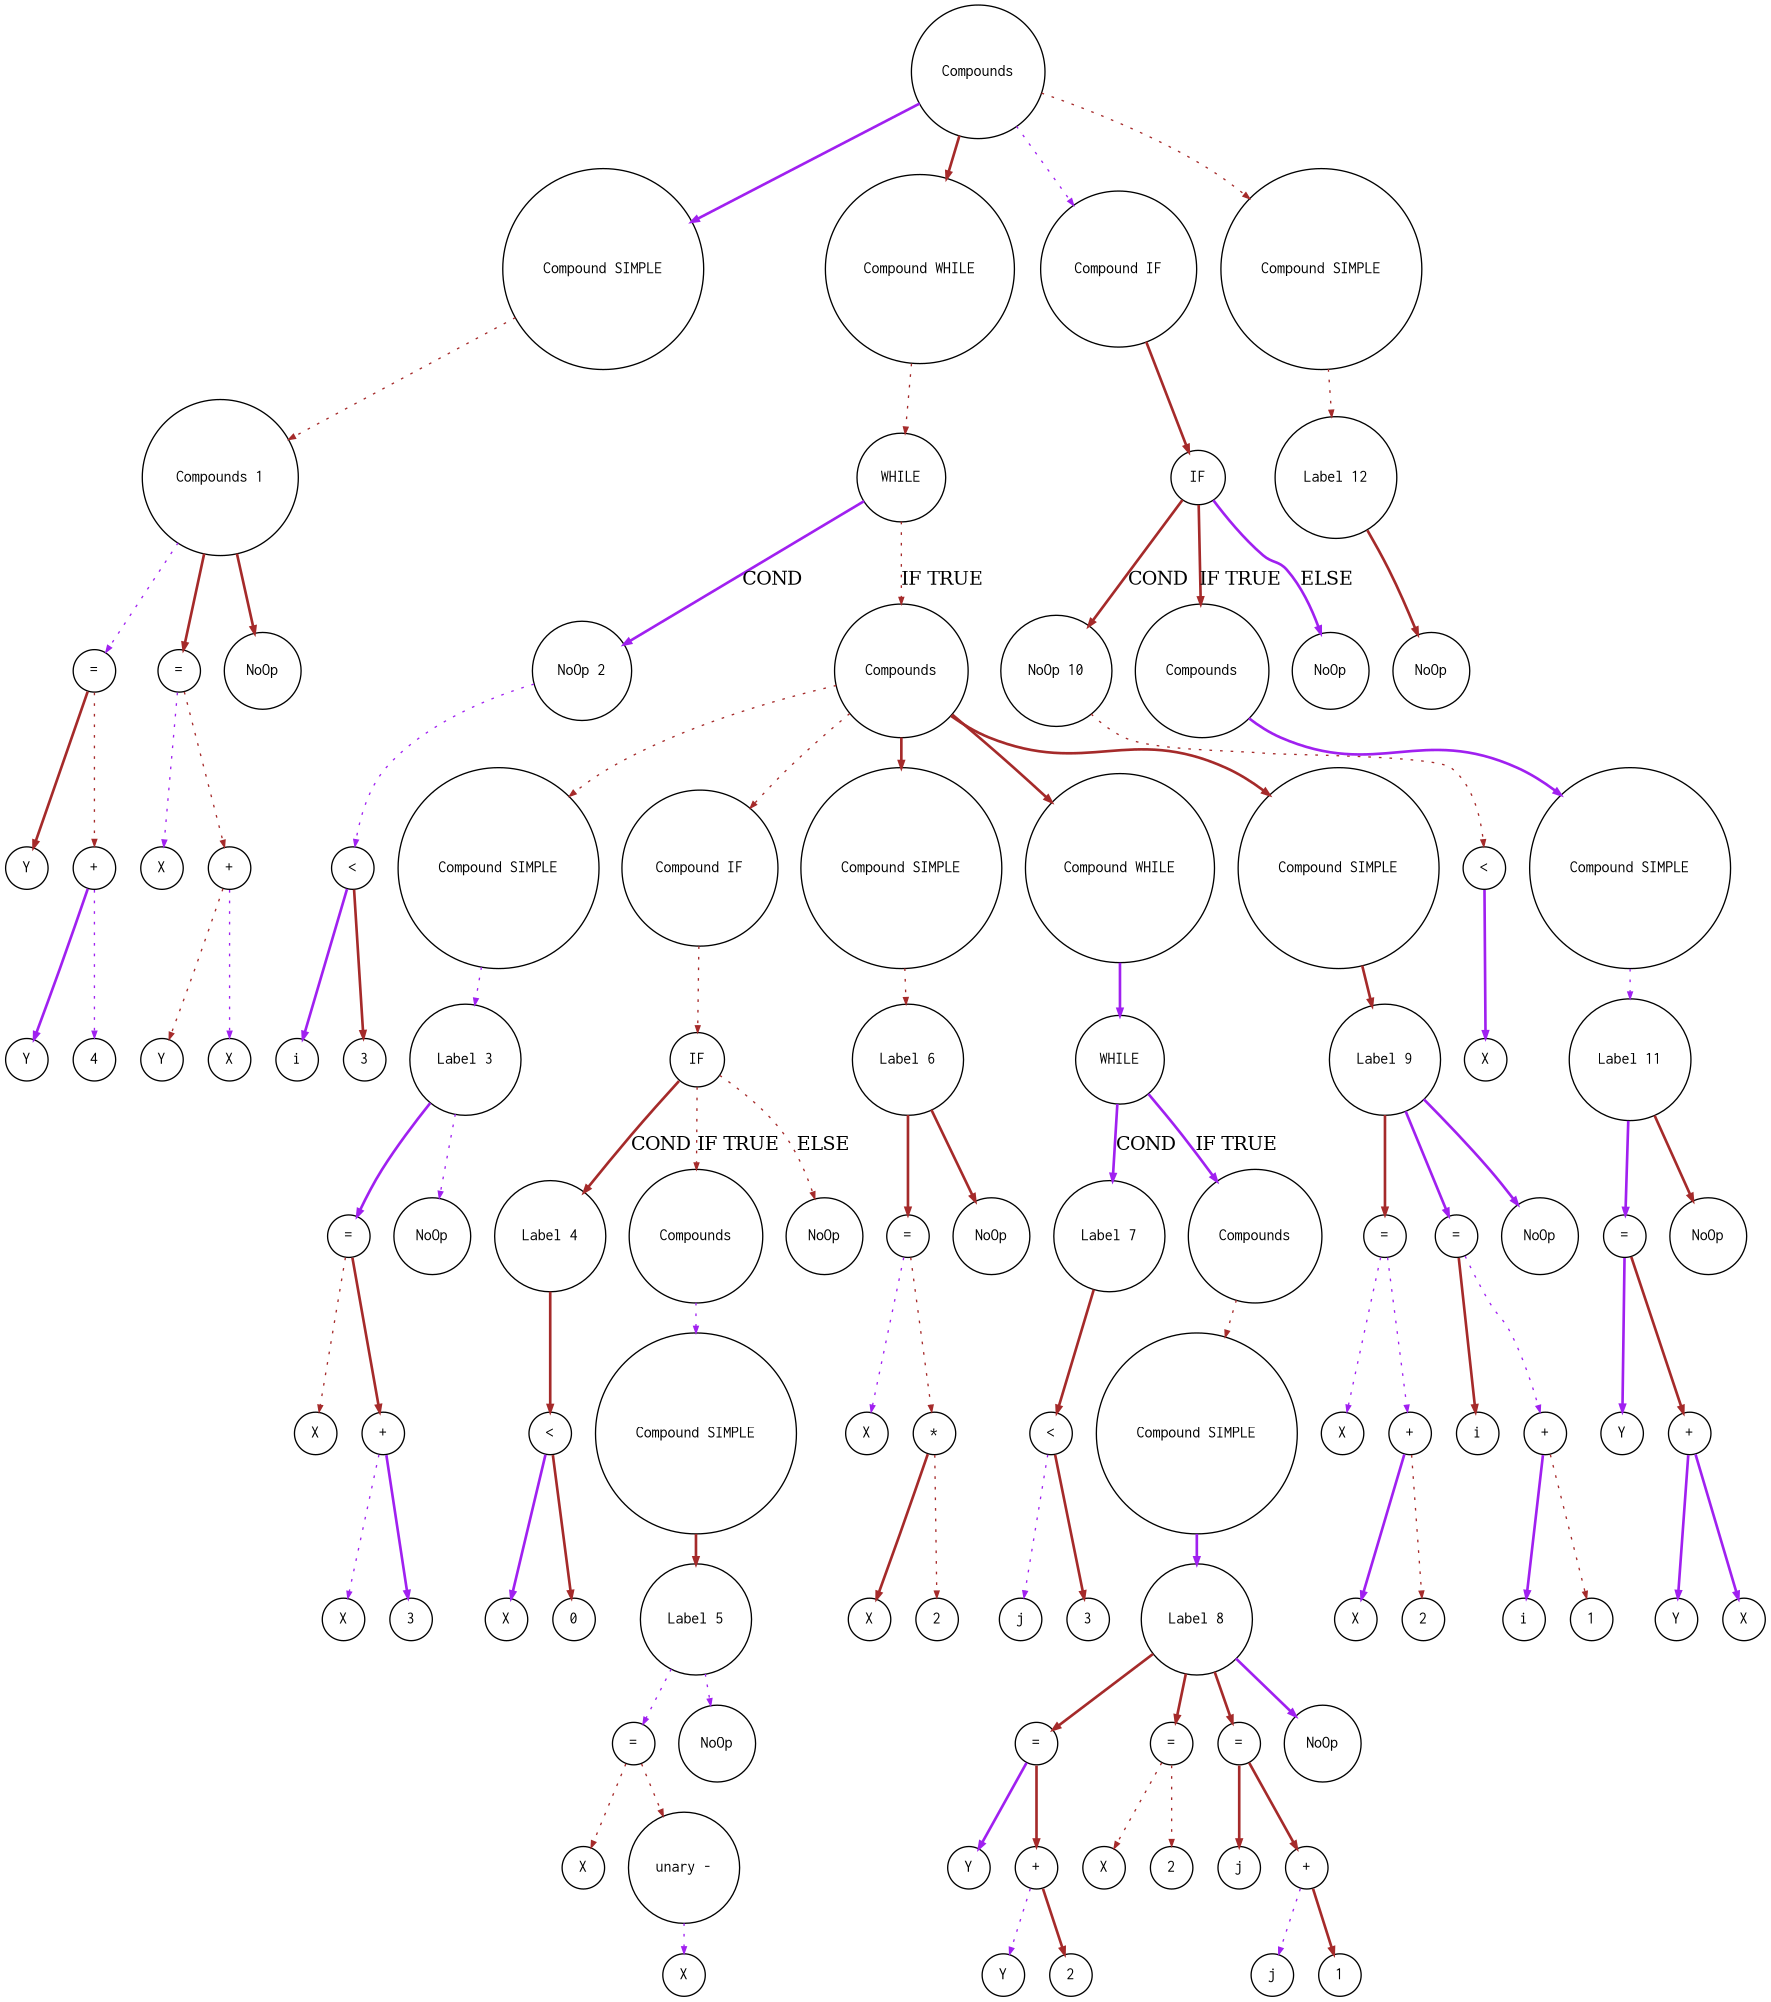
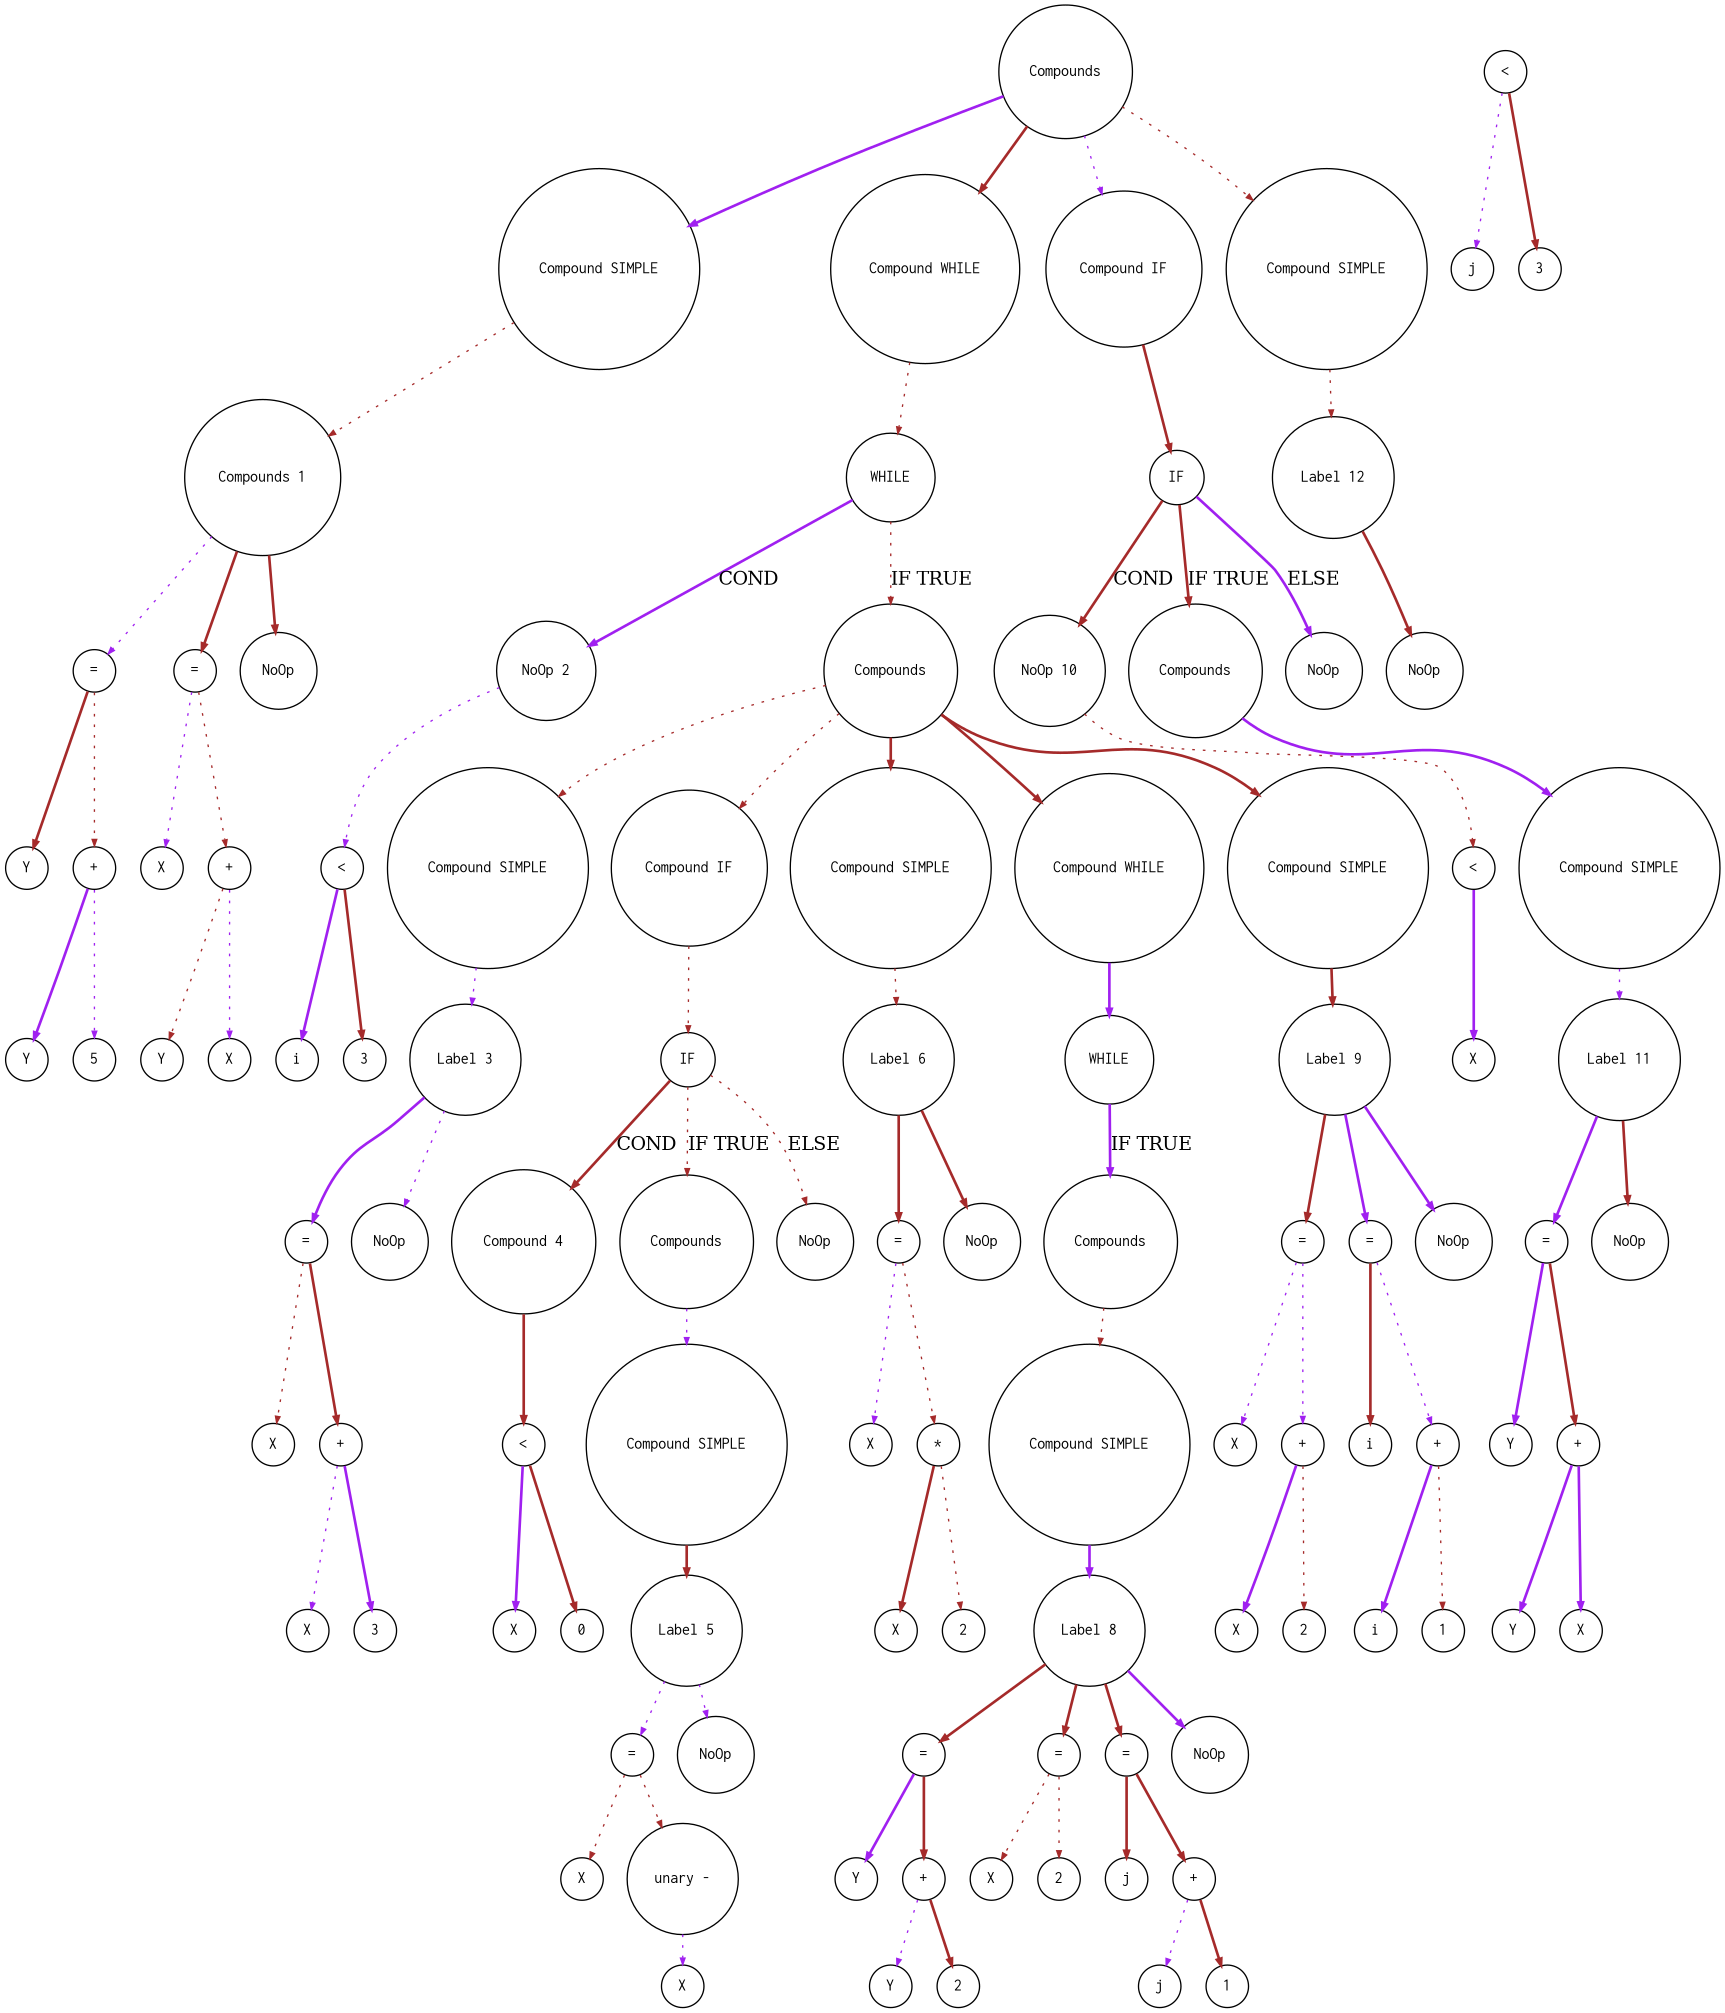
node "4": label "4" -> "5"
node "Label 4": label "Label 4" -> "Compound 4"
node "Label 7": removed
